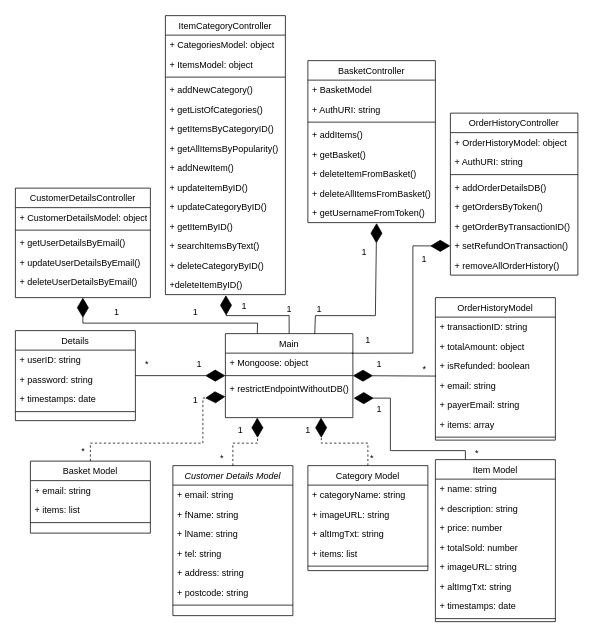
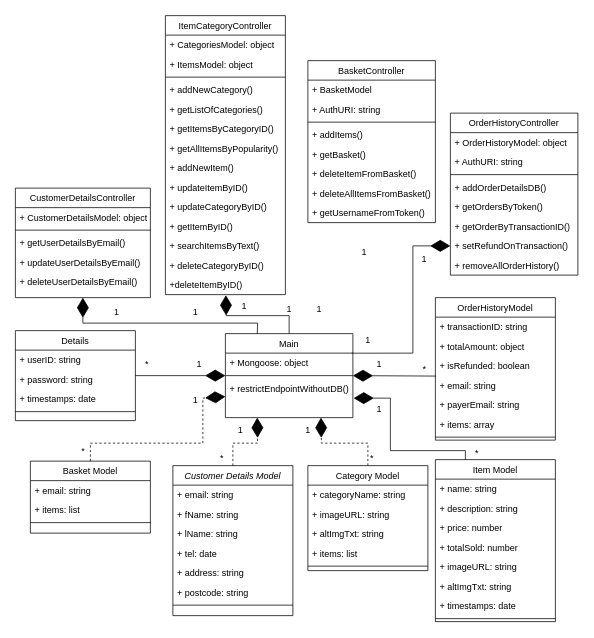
edge "Main" -> "+ getUsernameFromToken()": removed
node "+ tel: string": label "+ tel: string" -> "+ tel: date"
